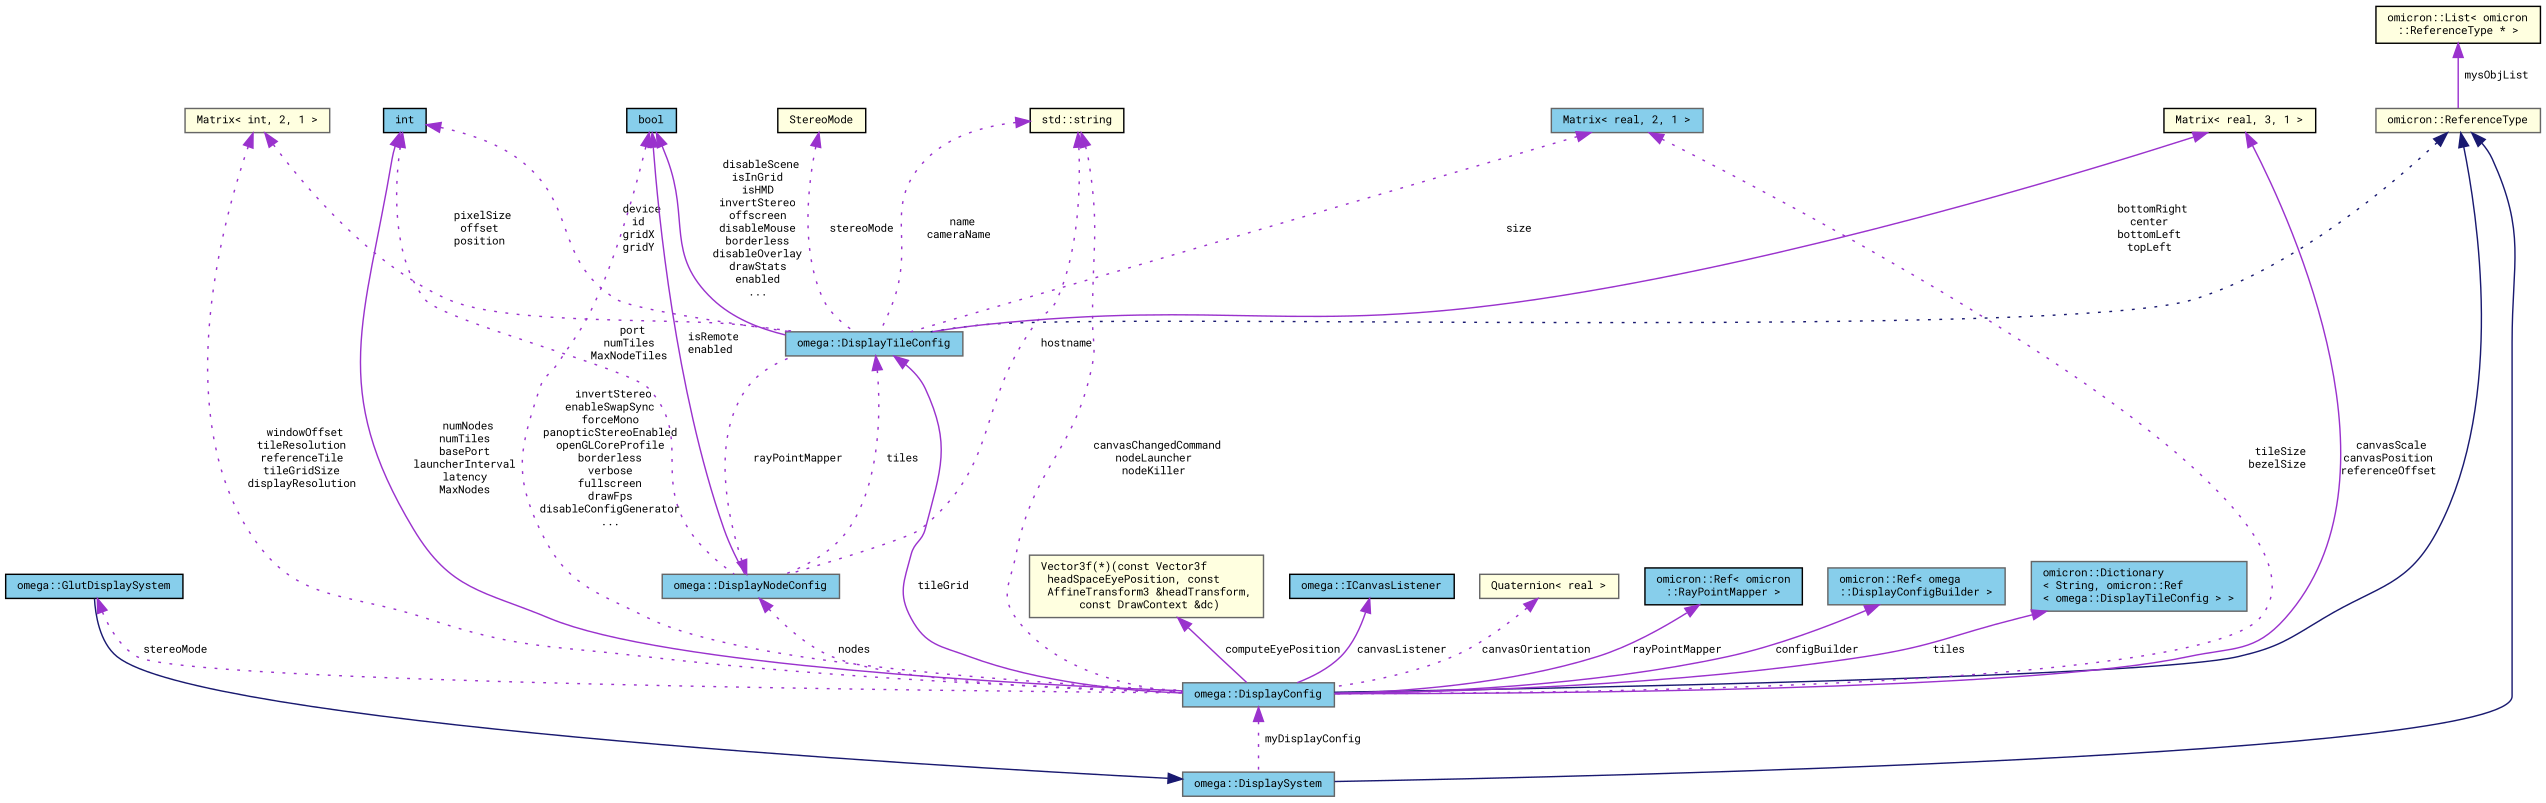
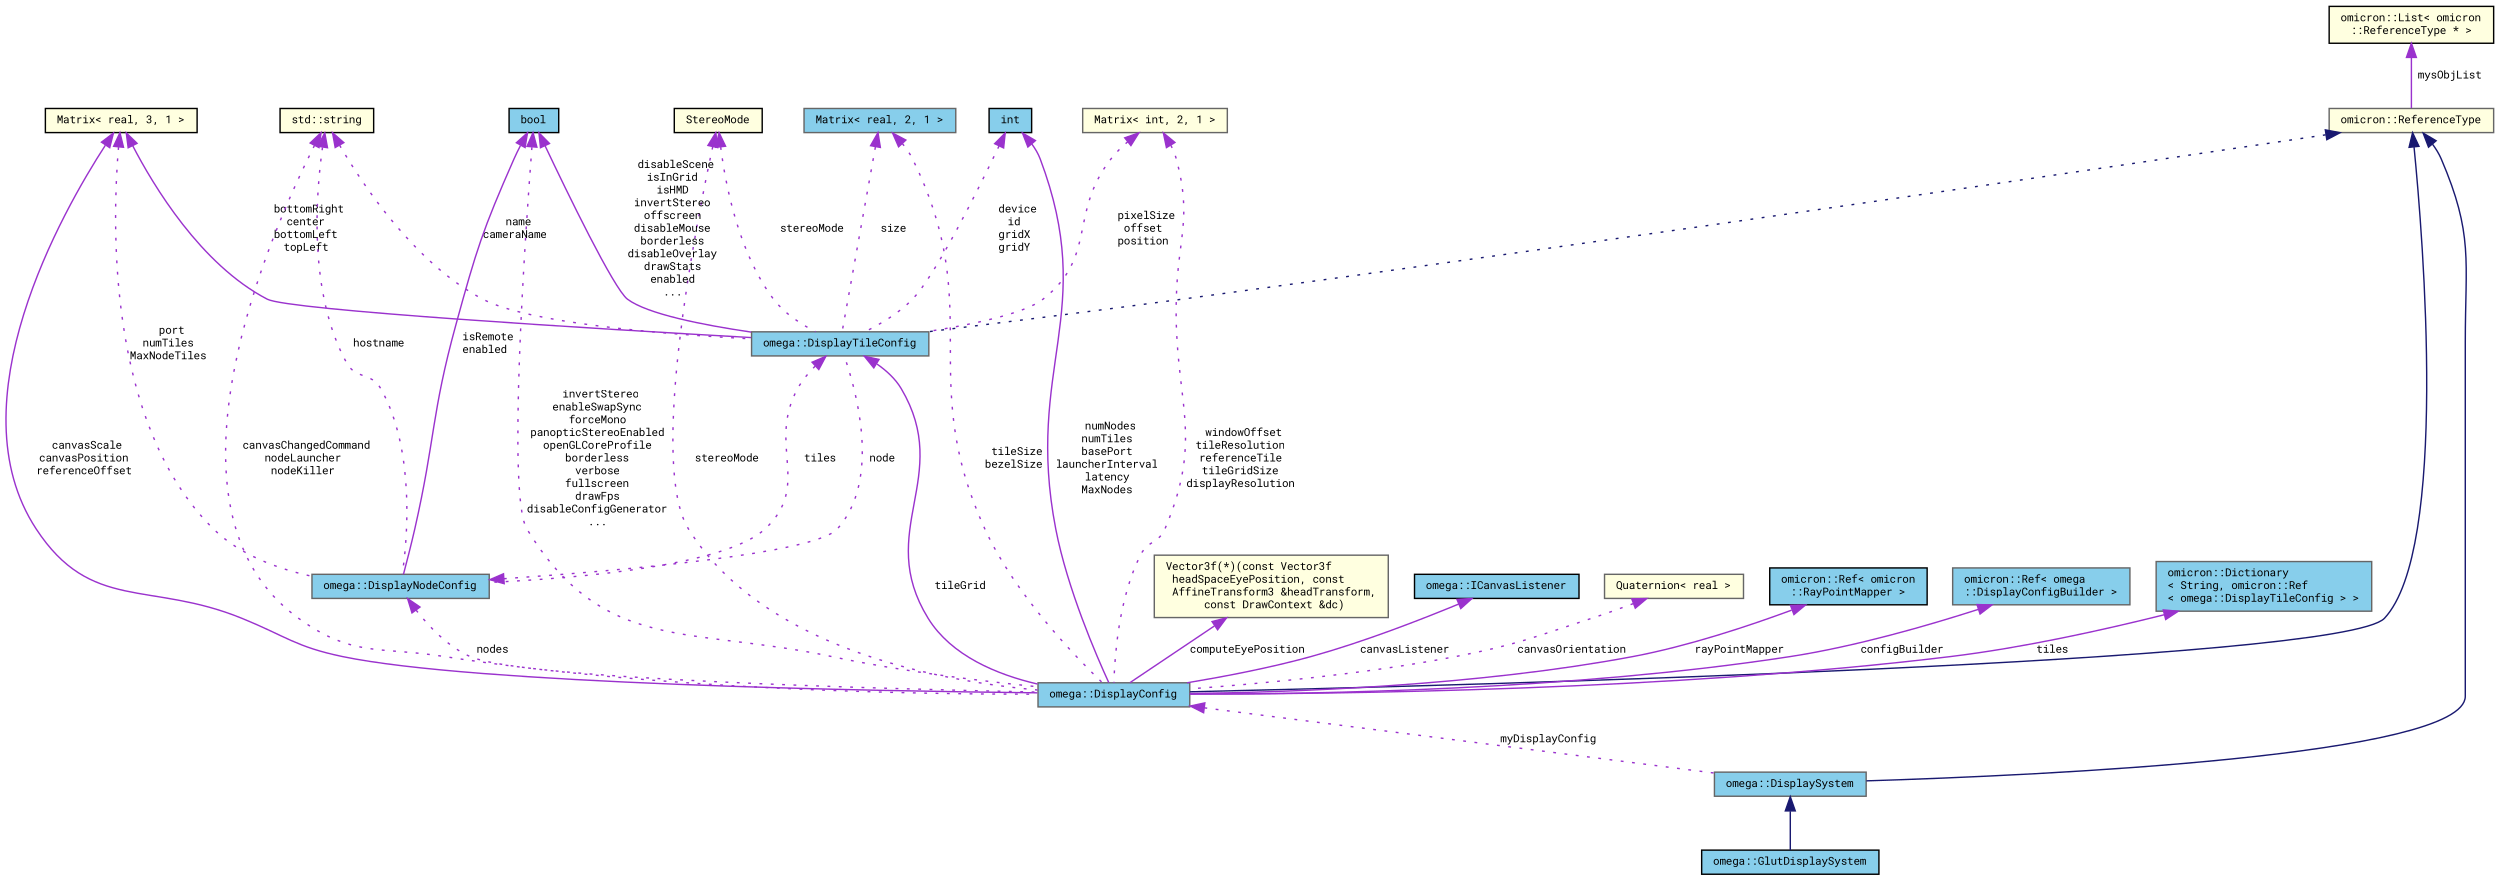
edge "omega::DisplayNodeConfig" -> "int": now "omega::DisplayNodeConfig" -> "Matrix< real, 3, 1 >"
edge "omega::DisplayTileConfig" -> "omega::DisplayNodeConfig": label " rayPointMapper" -> " node"
edge "omega::DisplayConfig" -> "omega::GlutDisplaySystem": now "omega::DisplayConfig" -> "StereoMode"
